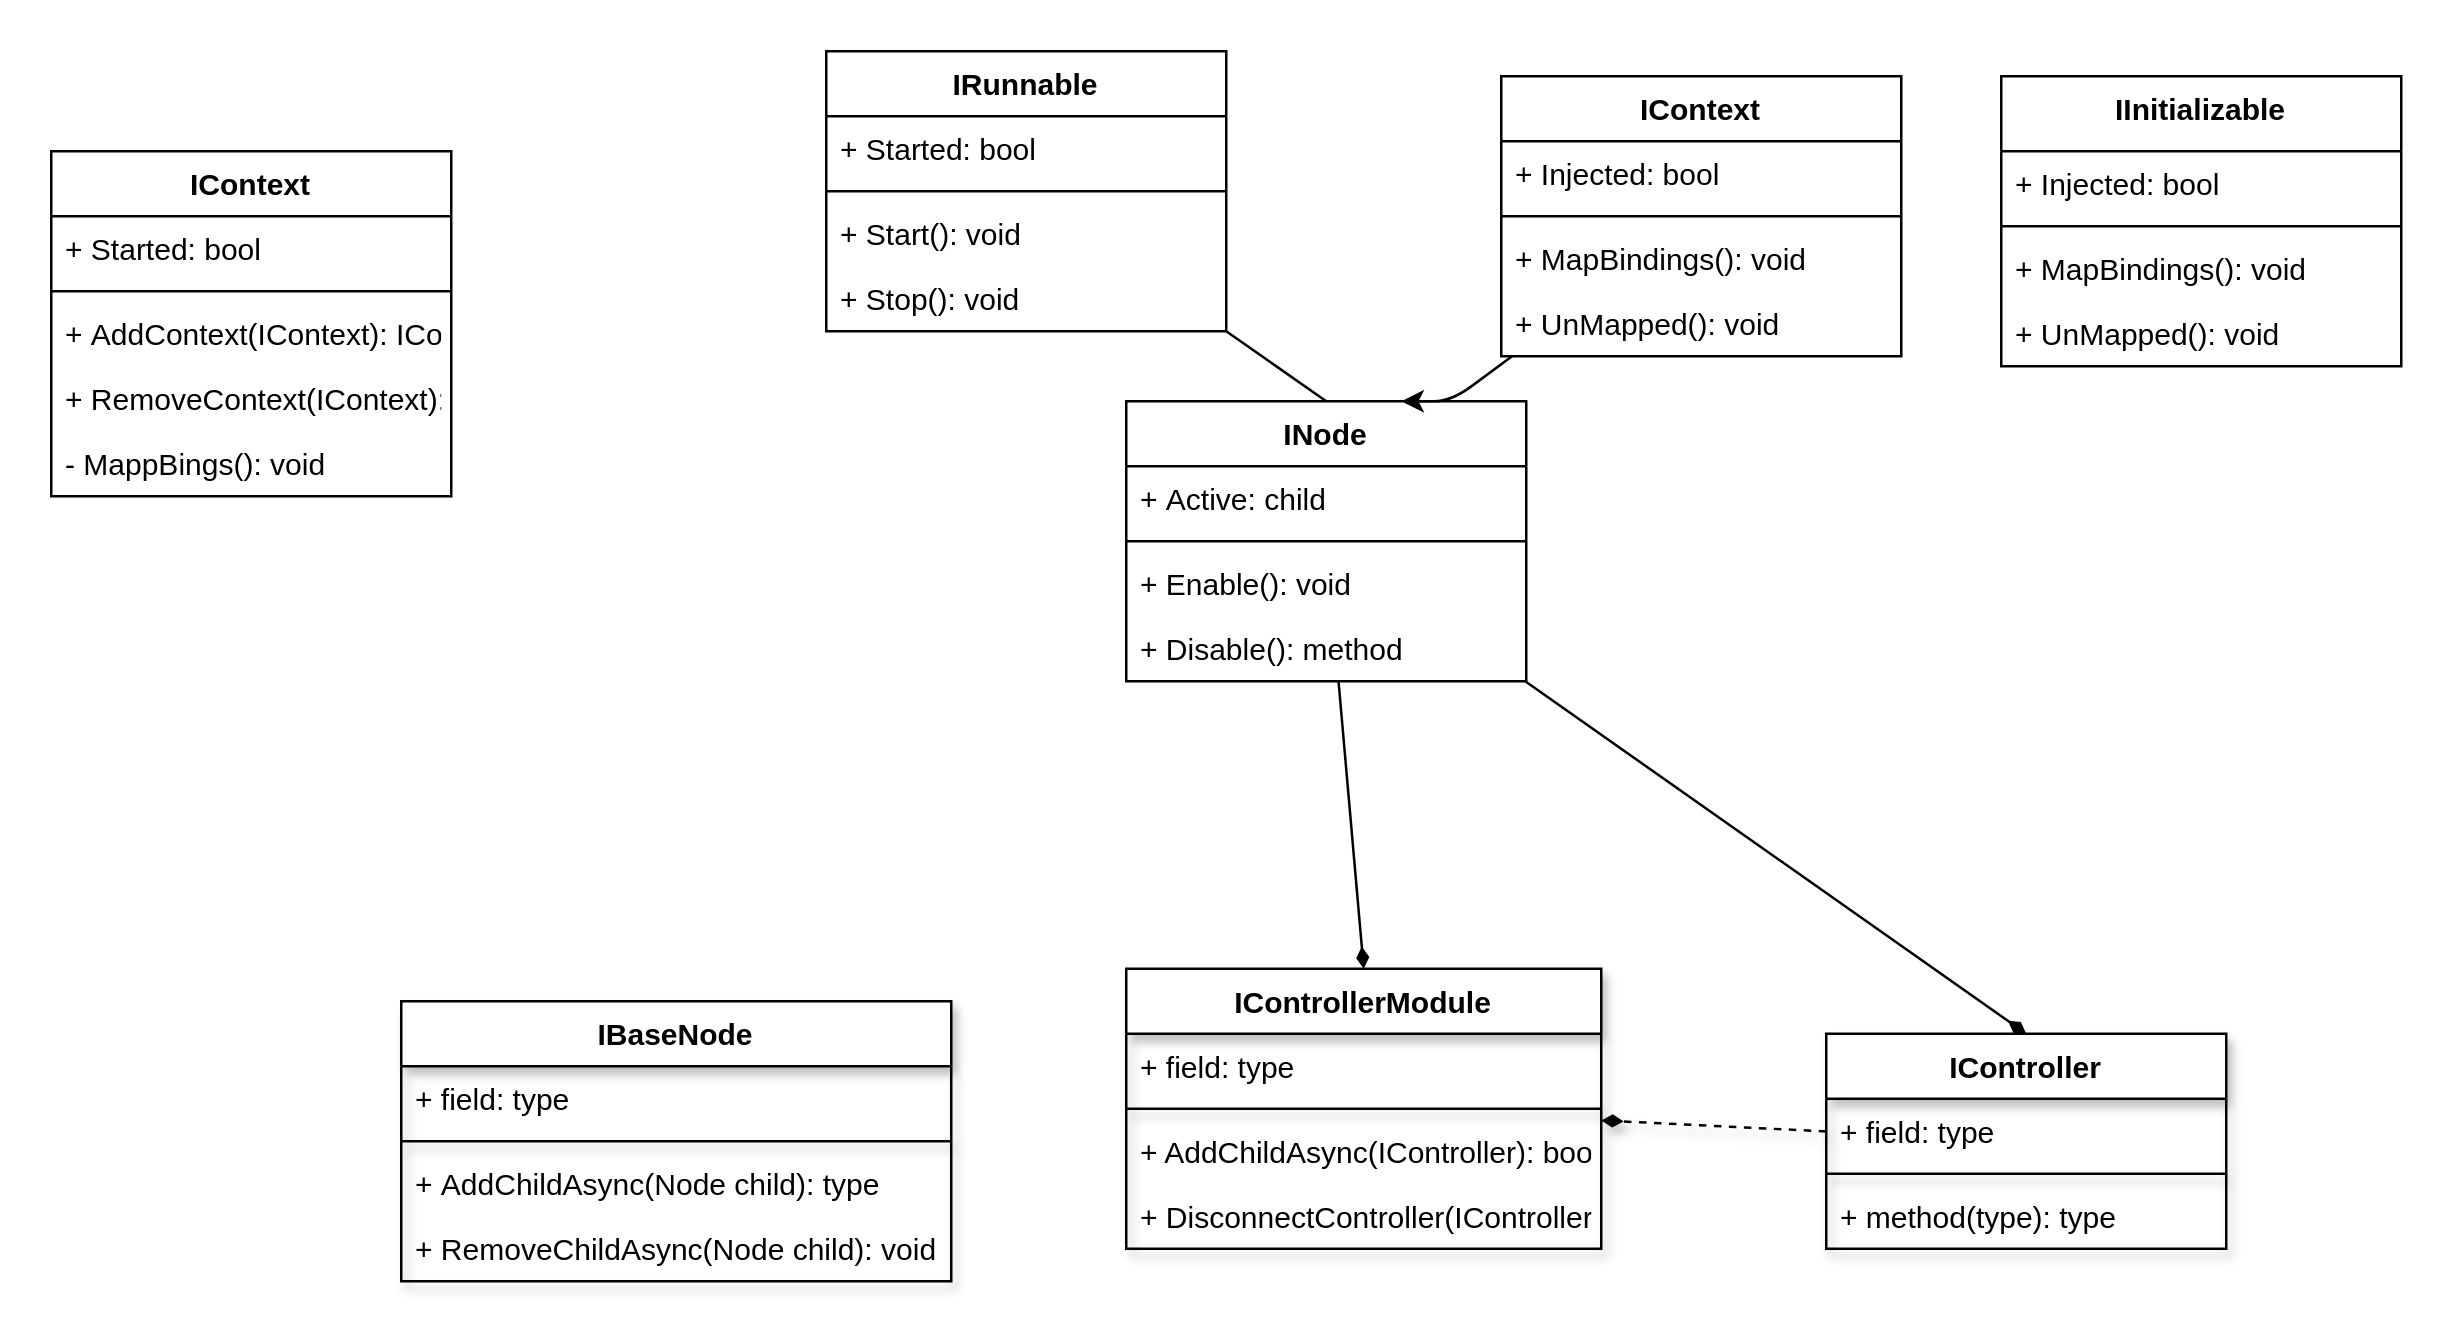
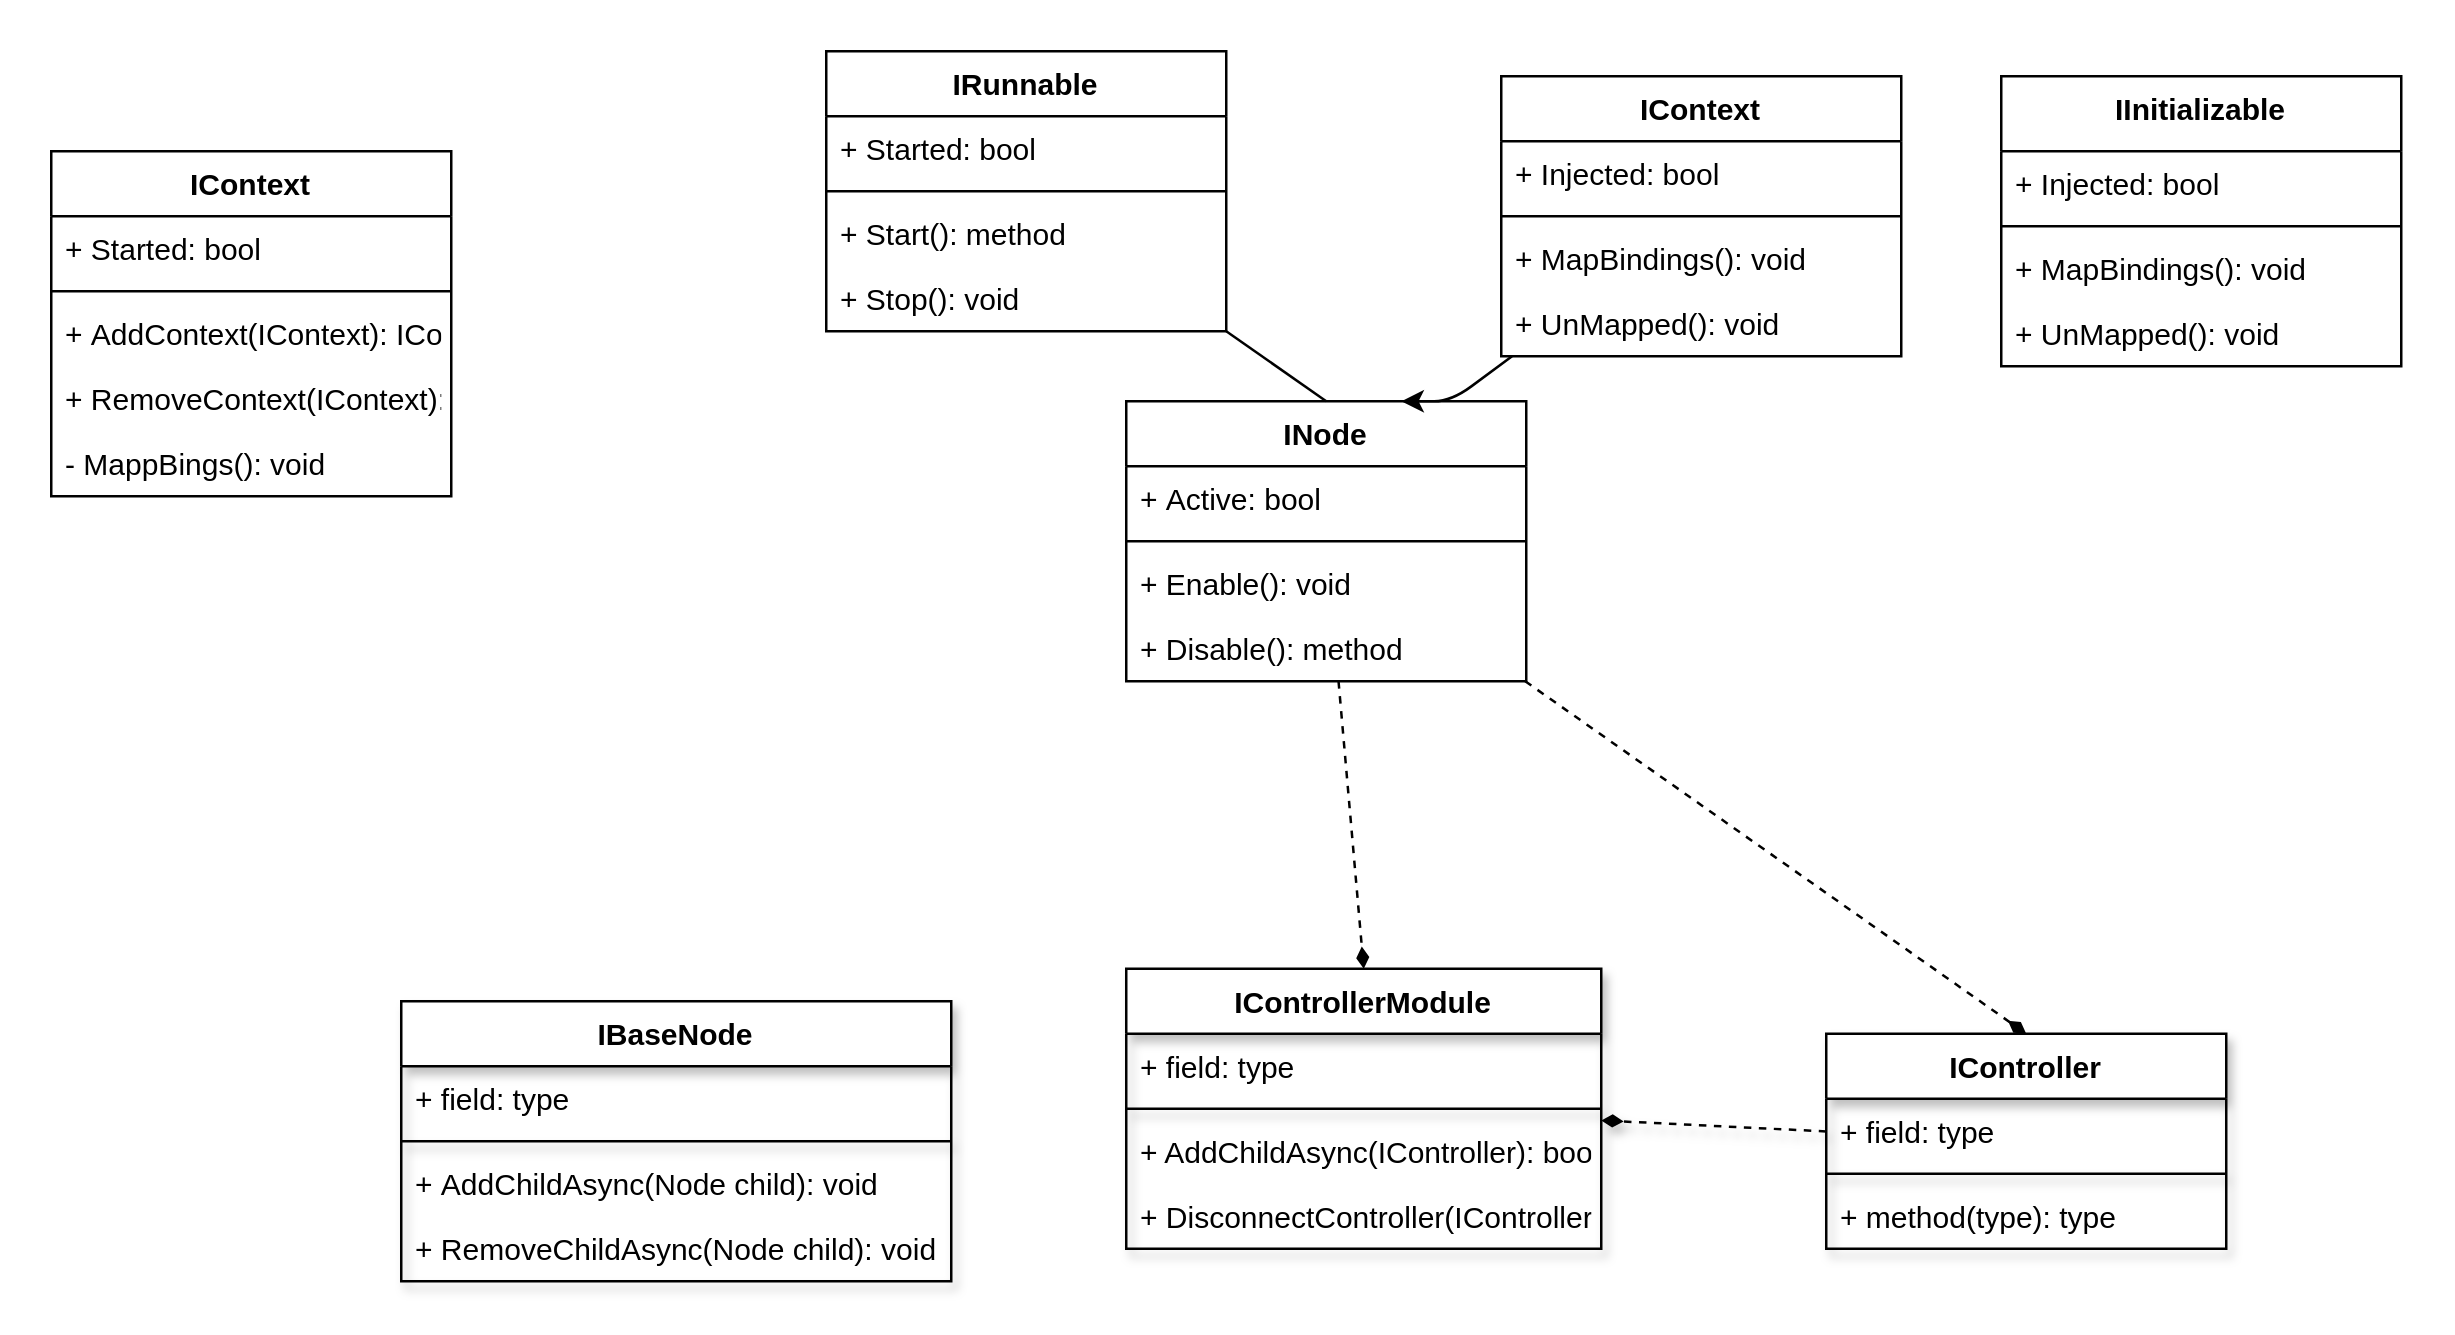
node "+ Start(): void": label "+ Start(): void" -> "+ Start(): method"
node "+ Active: child": label "+ Active: child" -> "+ Active: bool"
edge "INode" -> "IControllerModule": style solid -> dashed
edge "INode" -> "IController": style solid -> dashed
node "+ AddChildAsync(Node child): type": label "+ AddChildAsync(Node child): type" -> "+ AddChildAsync(Node child): void"
